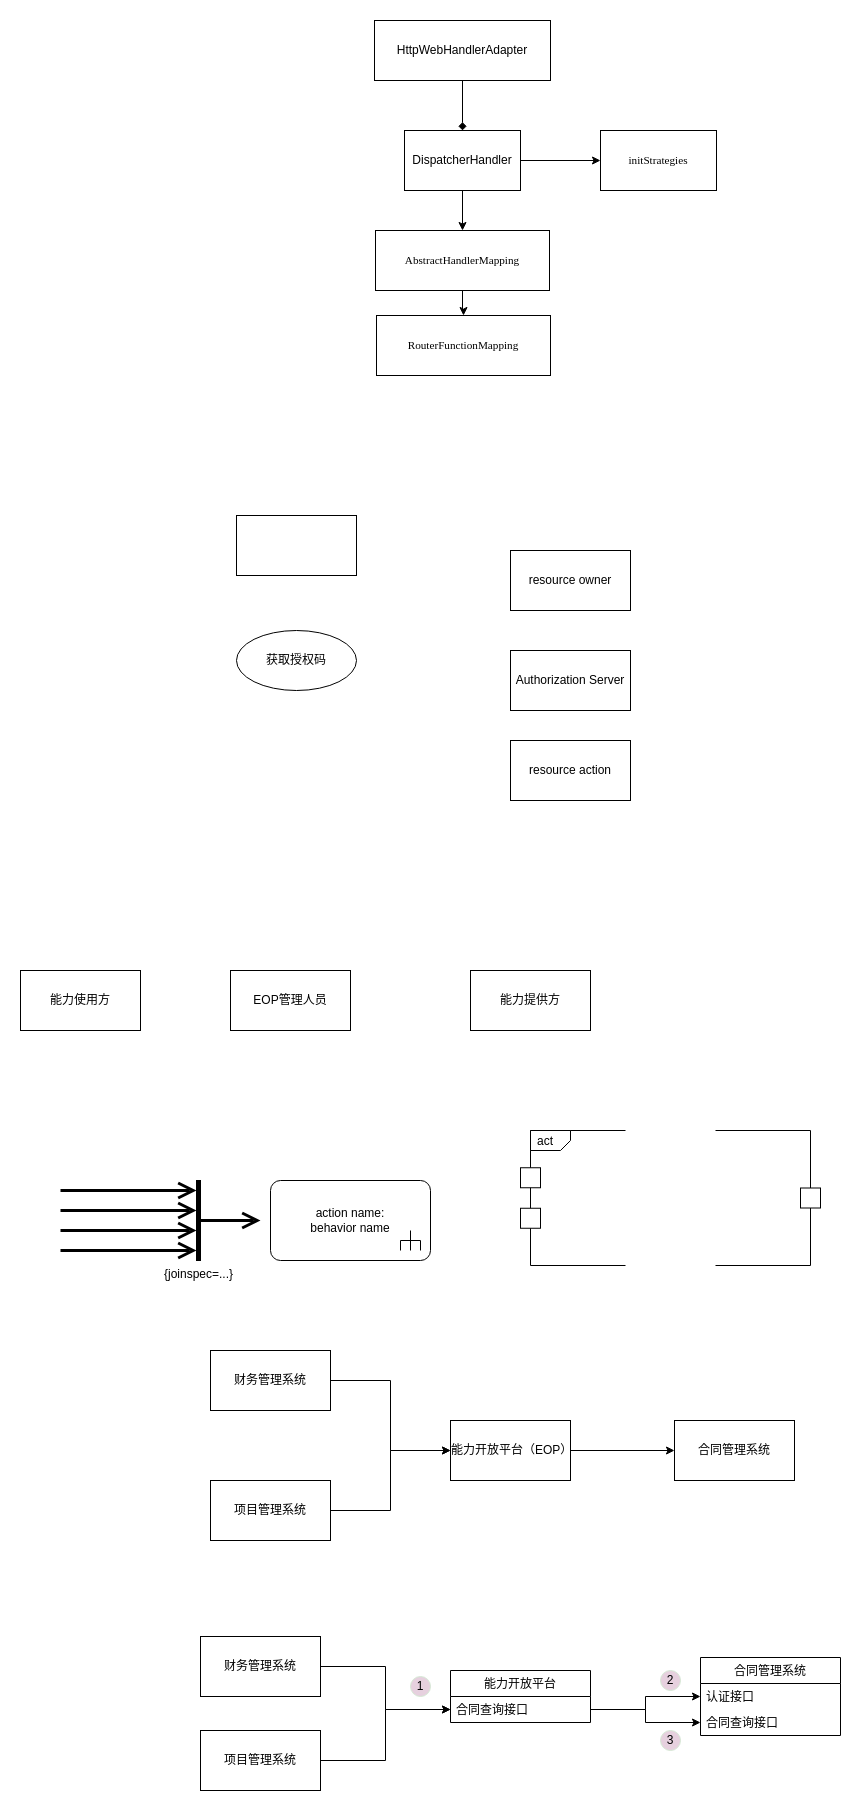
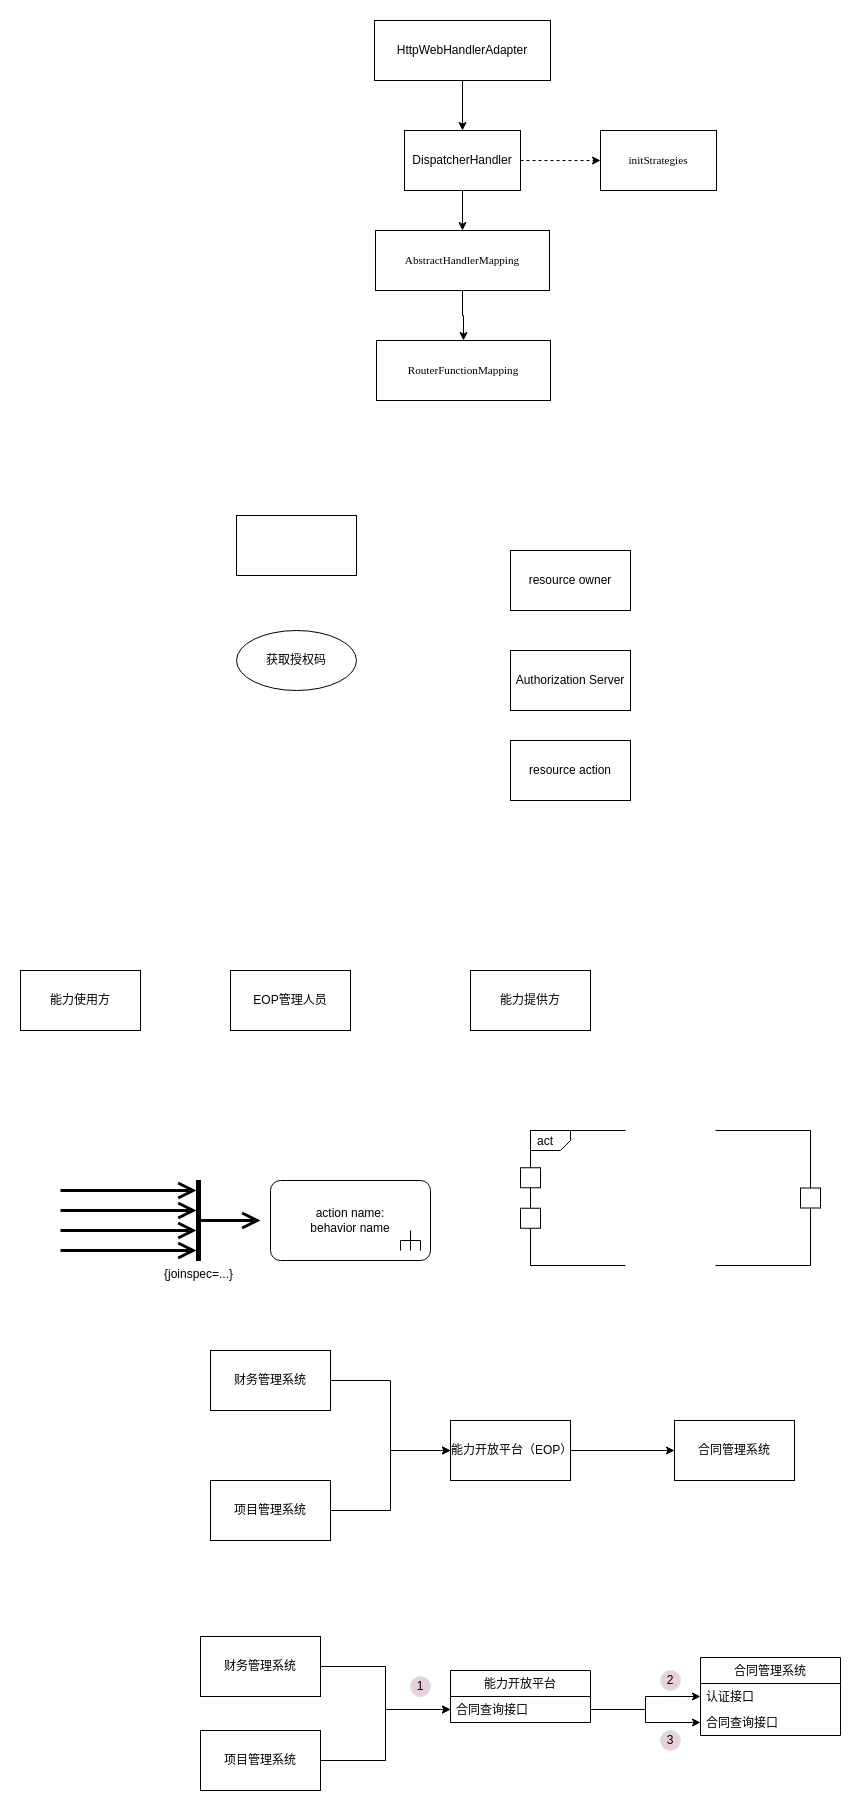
edge "HttpWebHandlerAdapter" -> "DispatcherHandler": arrowhead diamond -> classic
edge "DispatcherHandler" -> "initStrategies": style solid -> dashed
node "RouterFunctionMapping": moved (464, 346) -> (464, 371)
